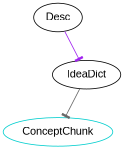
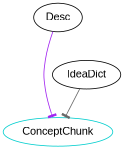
edge "Desc" -> "IdeaDict": now "Desc" -> "ConceptChunk"
